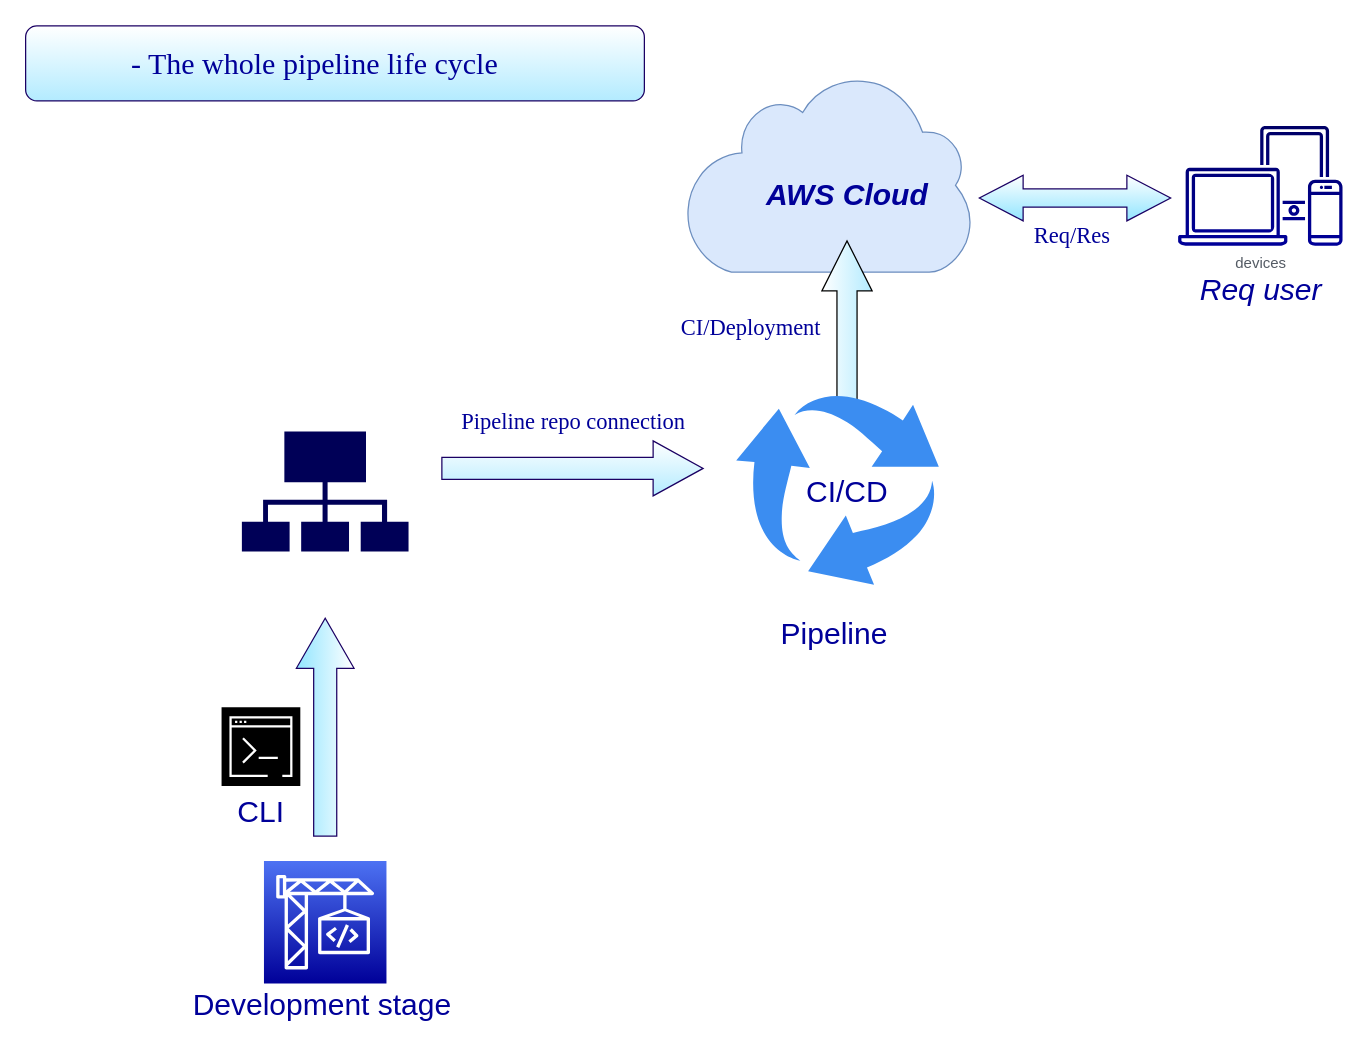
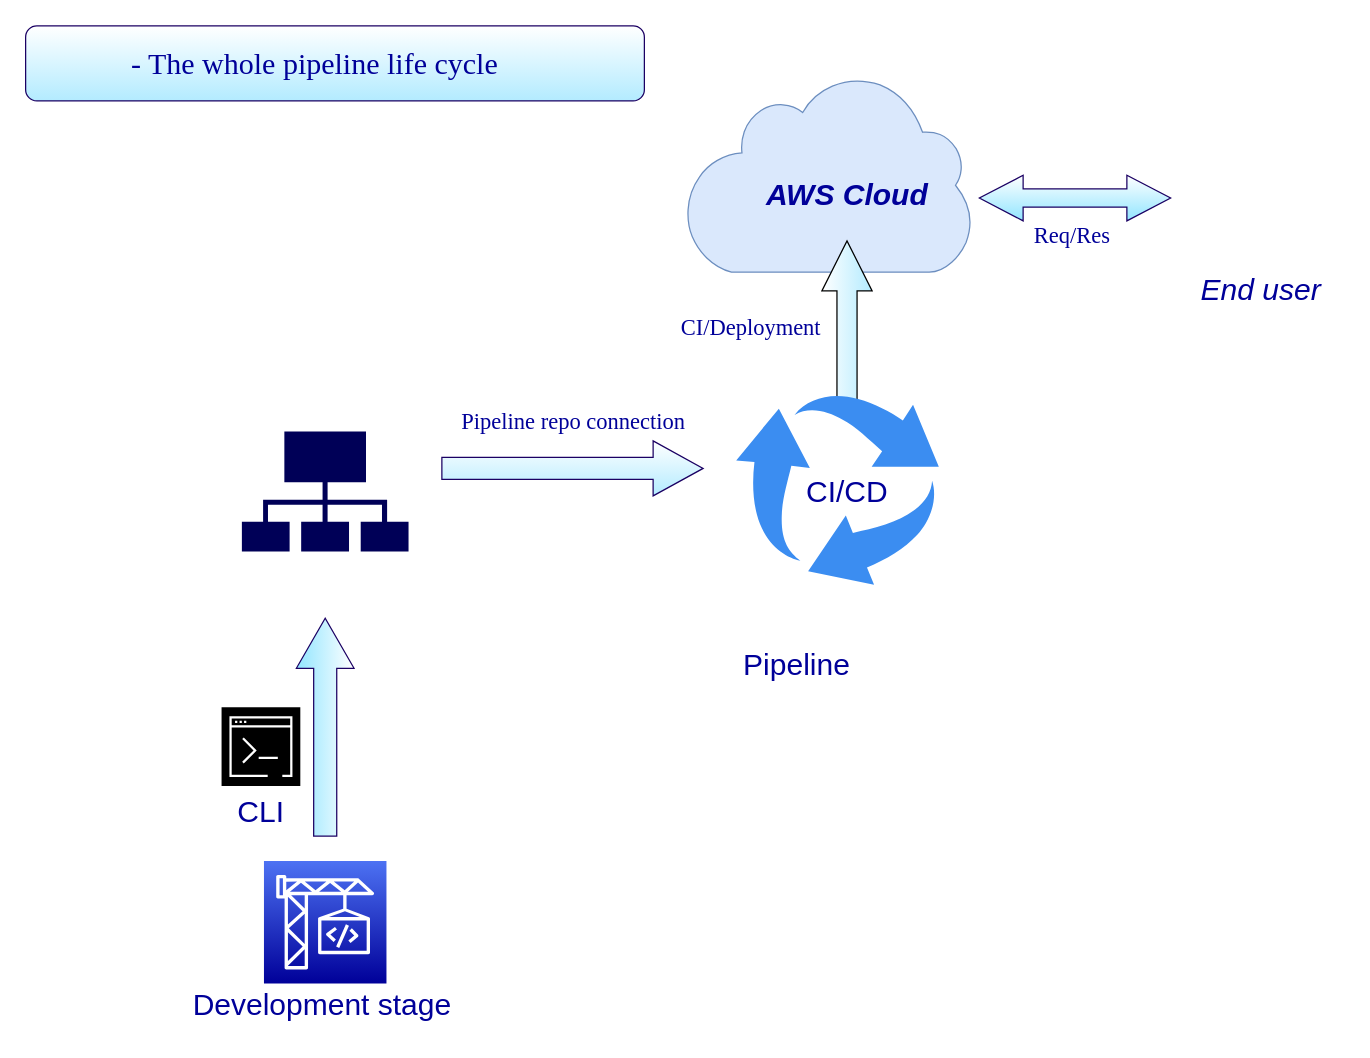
node "devices": removed
node "Req user": label "Req user" -> "End user"
node "Pipeline": moved (838, 634) -> (800, 665)
